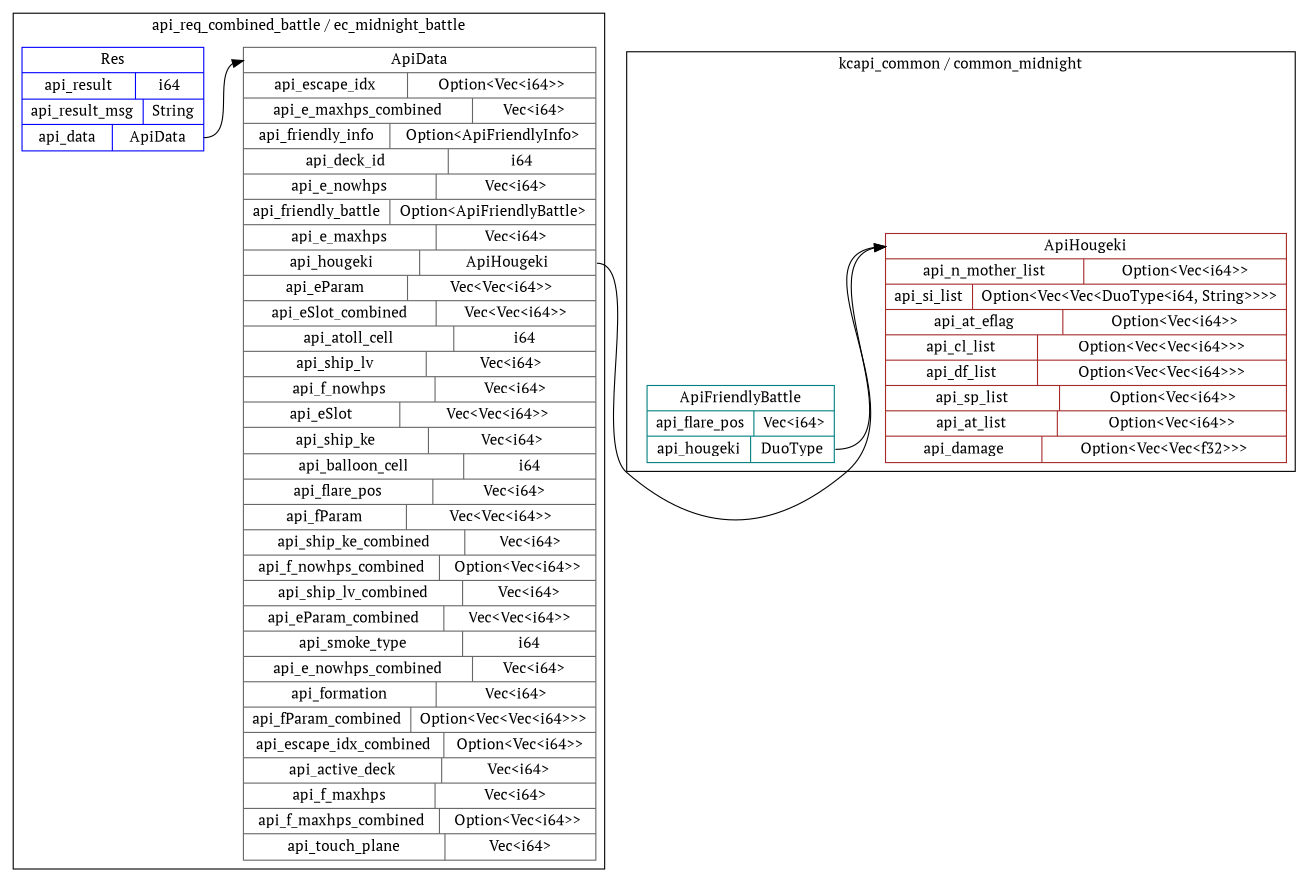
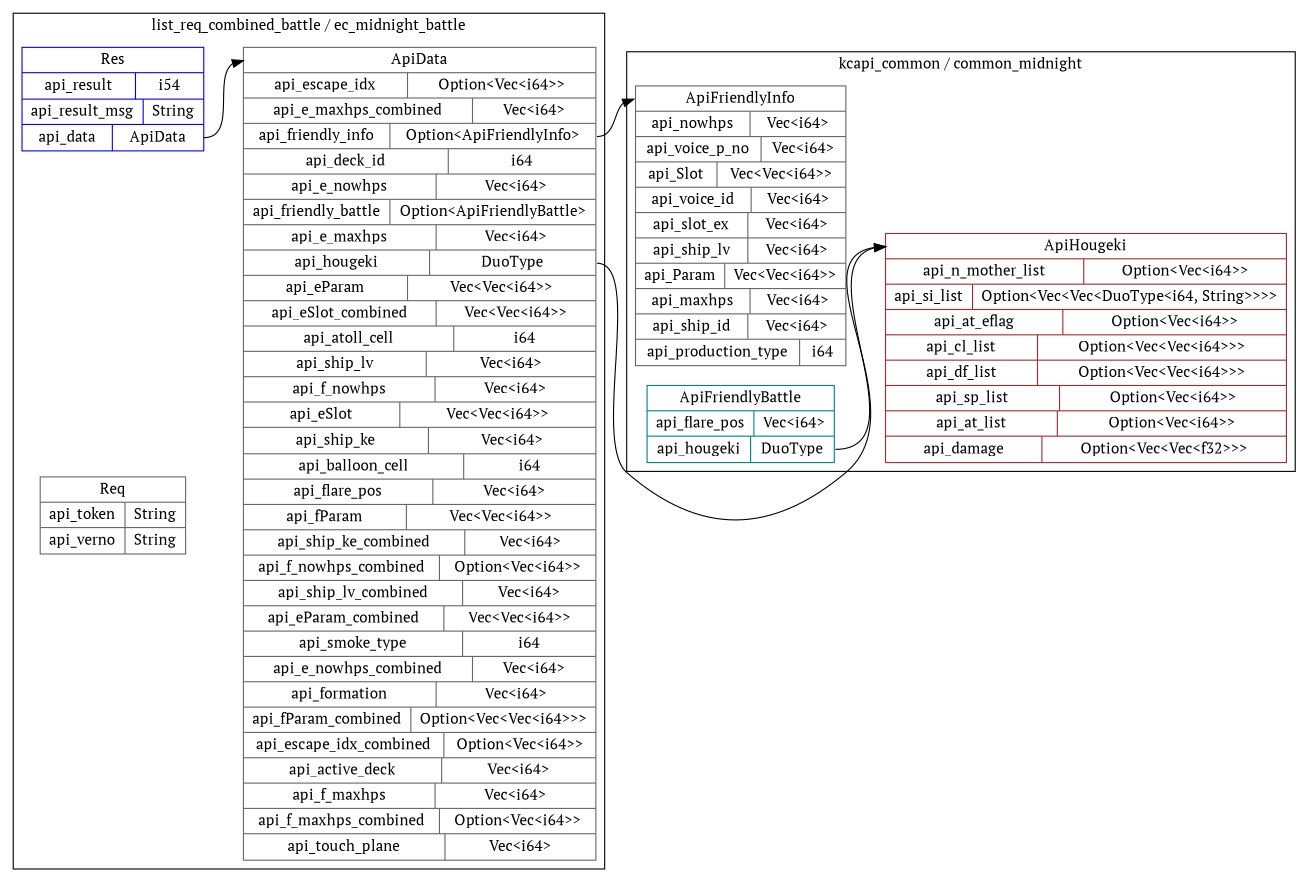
cluster "api_req_combined_battle / ec_midnight_battle": label "api_req_combined_battle / ec_midnight_battle" -> "list_req_combined_battle / ec_midnight_battle"
node "Res": text "i64" -> "i54"
node "ApiFriendlyInfo": added
node "ApiData": text "ApiHougeki" -> "DuoType"
node "Req": added
